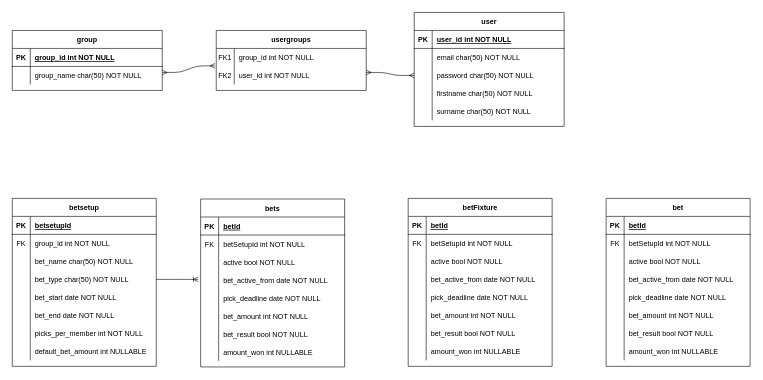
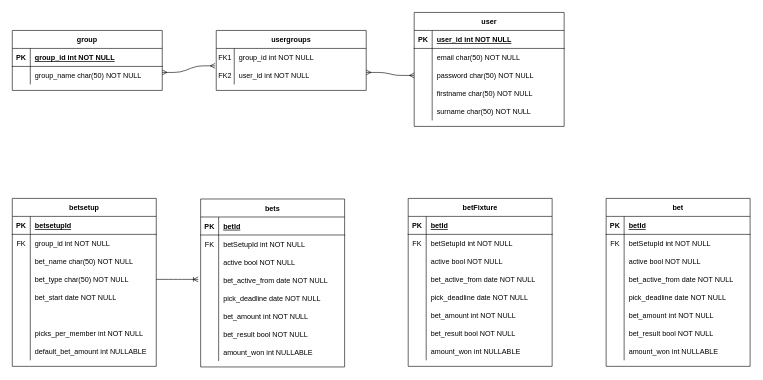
node "bet_end date NOT NULL": removed
